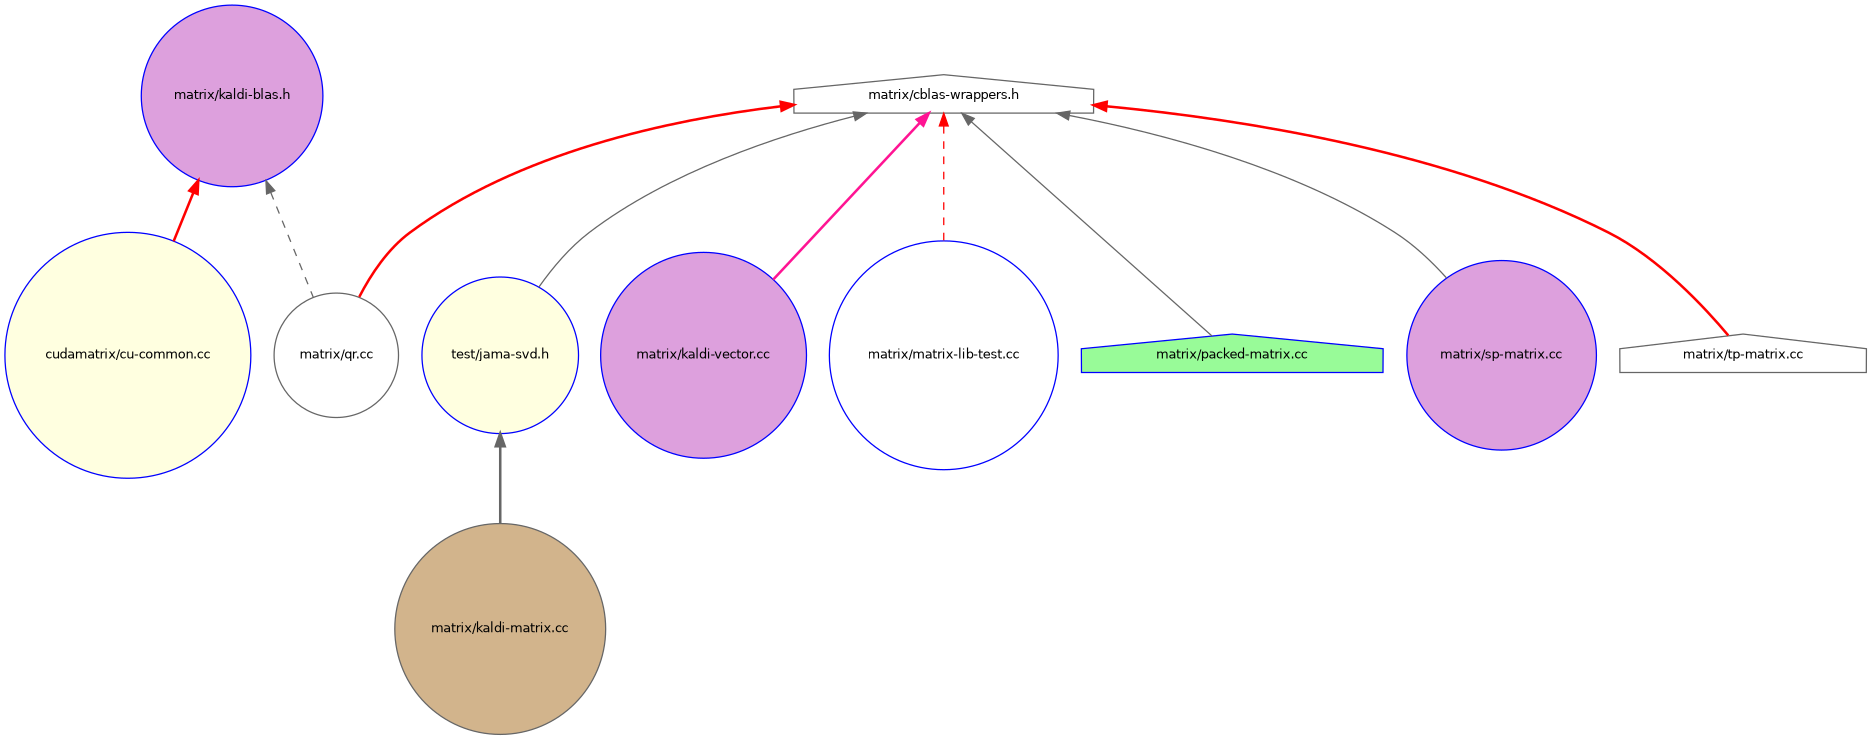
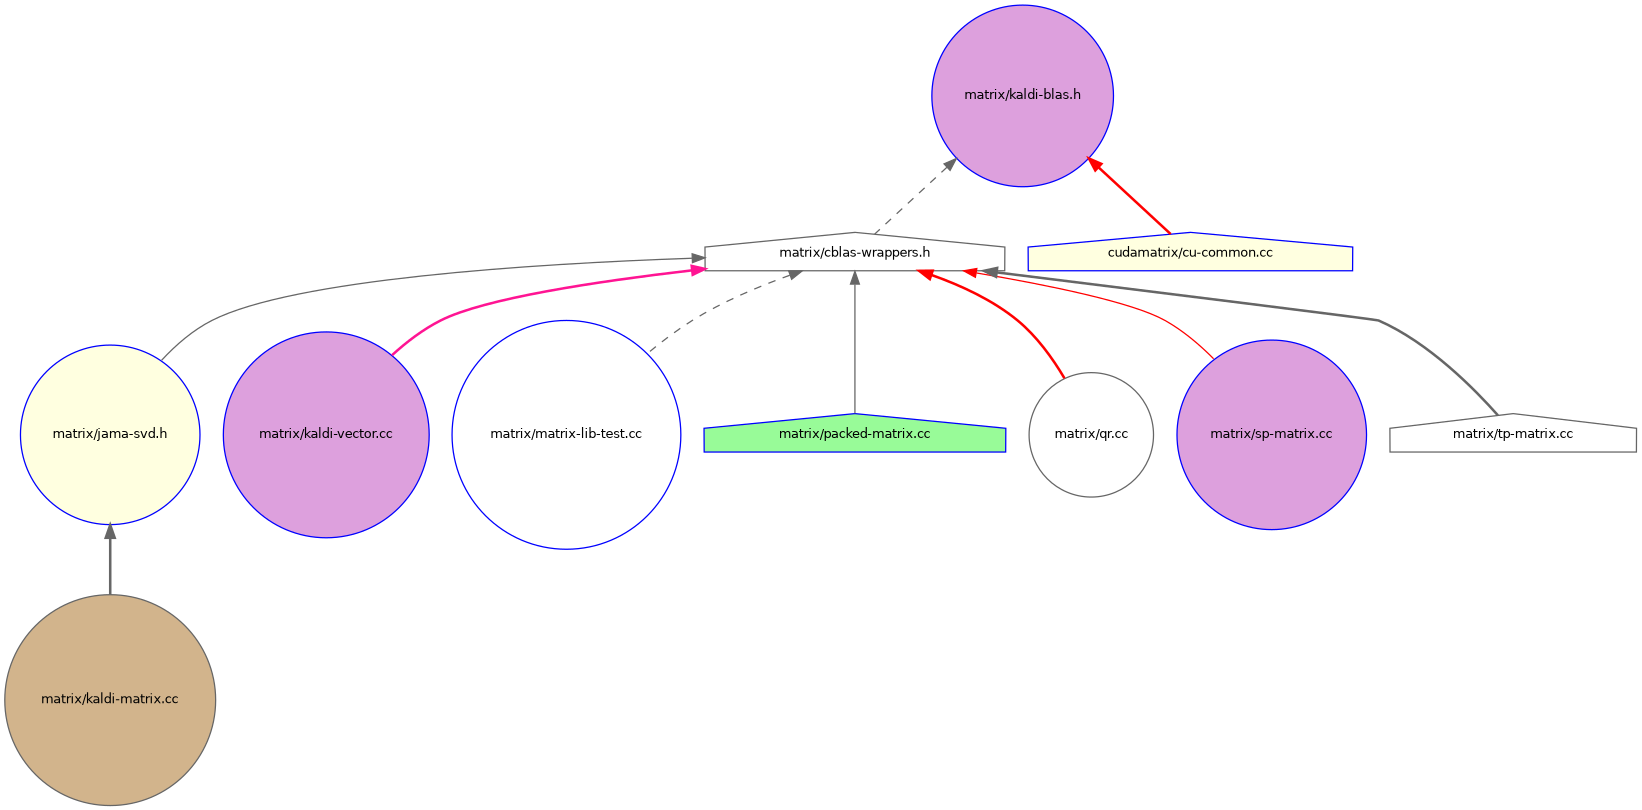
edge "matrix/tp-matrix.cc" -> "matrix/cblas-wrappers.h": color red -> gray40
edge "matrix/sp-matrix.cc" -> "matrix/cblas-wrappers.h": color gray40 -> red
edge "matrix/matrix-lib-test.cc" -> "matrix/cblas-wrappers.h": color red -> gray40
edge "matrix/qr.cc" -> "matrix/kaldi-blas.h": now "matrix/cblas-wrappers.h" -> "matrix/kaldi-blas.h"
node "cudamatrix/cu-common.cc": shape circle -> house
node "test/jama-svd.h": label "test/jama-svd.h" -> "matrix/jama-svd.h"
